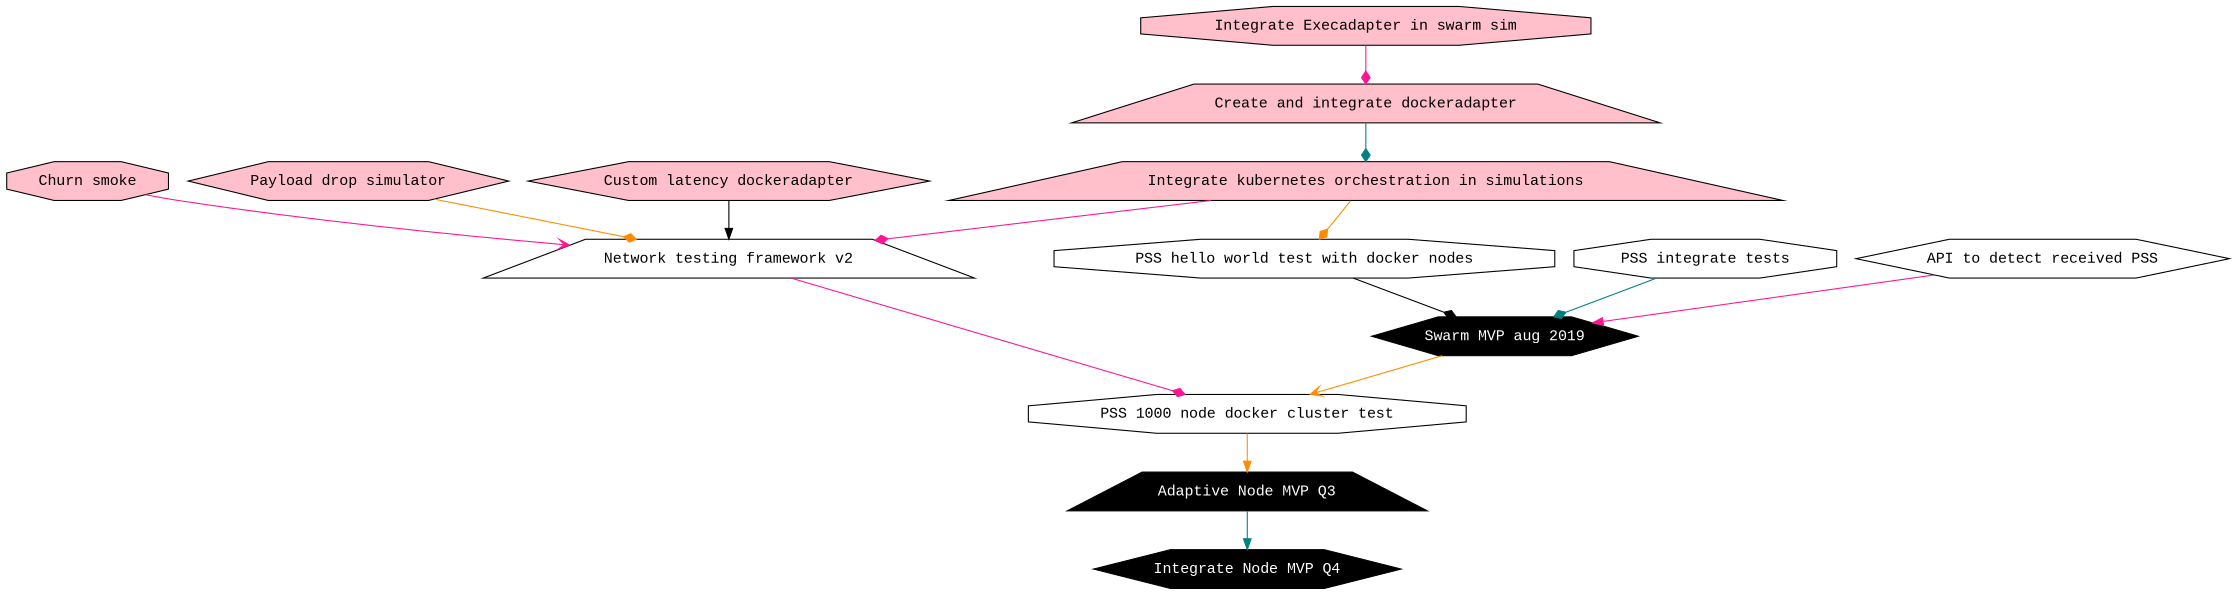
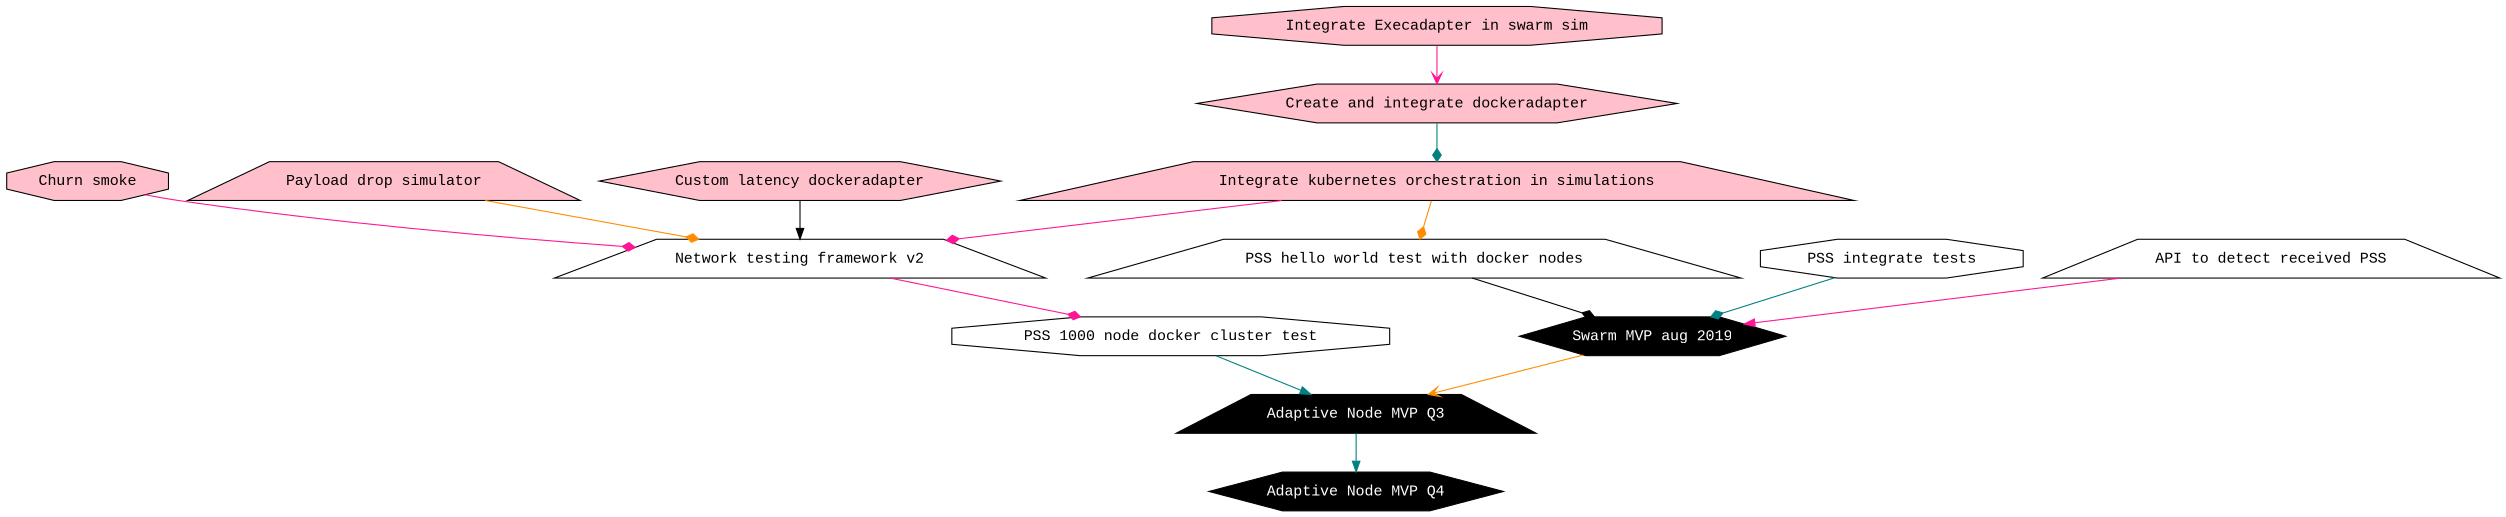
edge "Integrate Execadapter in swarm sim" -> "Create and integrate dockeradapter": arrowhead diamond -> vee
node "Create and integrate dockeradapter": shape trapezium -> hexagon
node "Payload drop simulator": shape hexagon -> trapezium
edge "Churn smoke" -> "Network testing framework v2": arrowhead vee -> diamond
node "PSS hello world test with docker nodes": shape octagon -> trapezium
node "API to detect received PSS": shape hexagon -> trapezium
edge "Swarm MVP aug 2019" -> "PSS 1000 node docker cluster test": now "Swarm MVP aug 2019" -> "Adaptive Node MVP Q3"
edge "PSS 1000 node docker cluster test" -> "Adaptive Node MVP Q3": color darkorange -> teal
node "Integrate Node MVP Q4": label "Integrate Node MVP Q4" -> "Adaptive Node MVP Q4"
